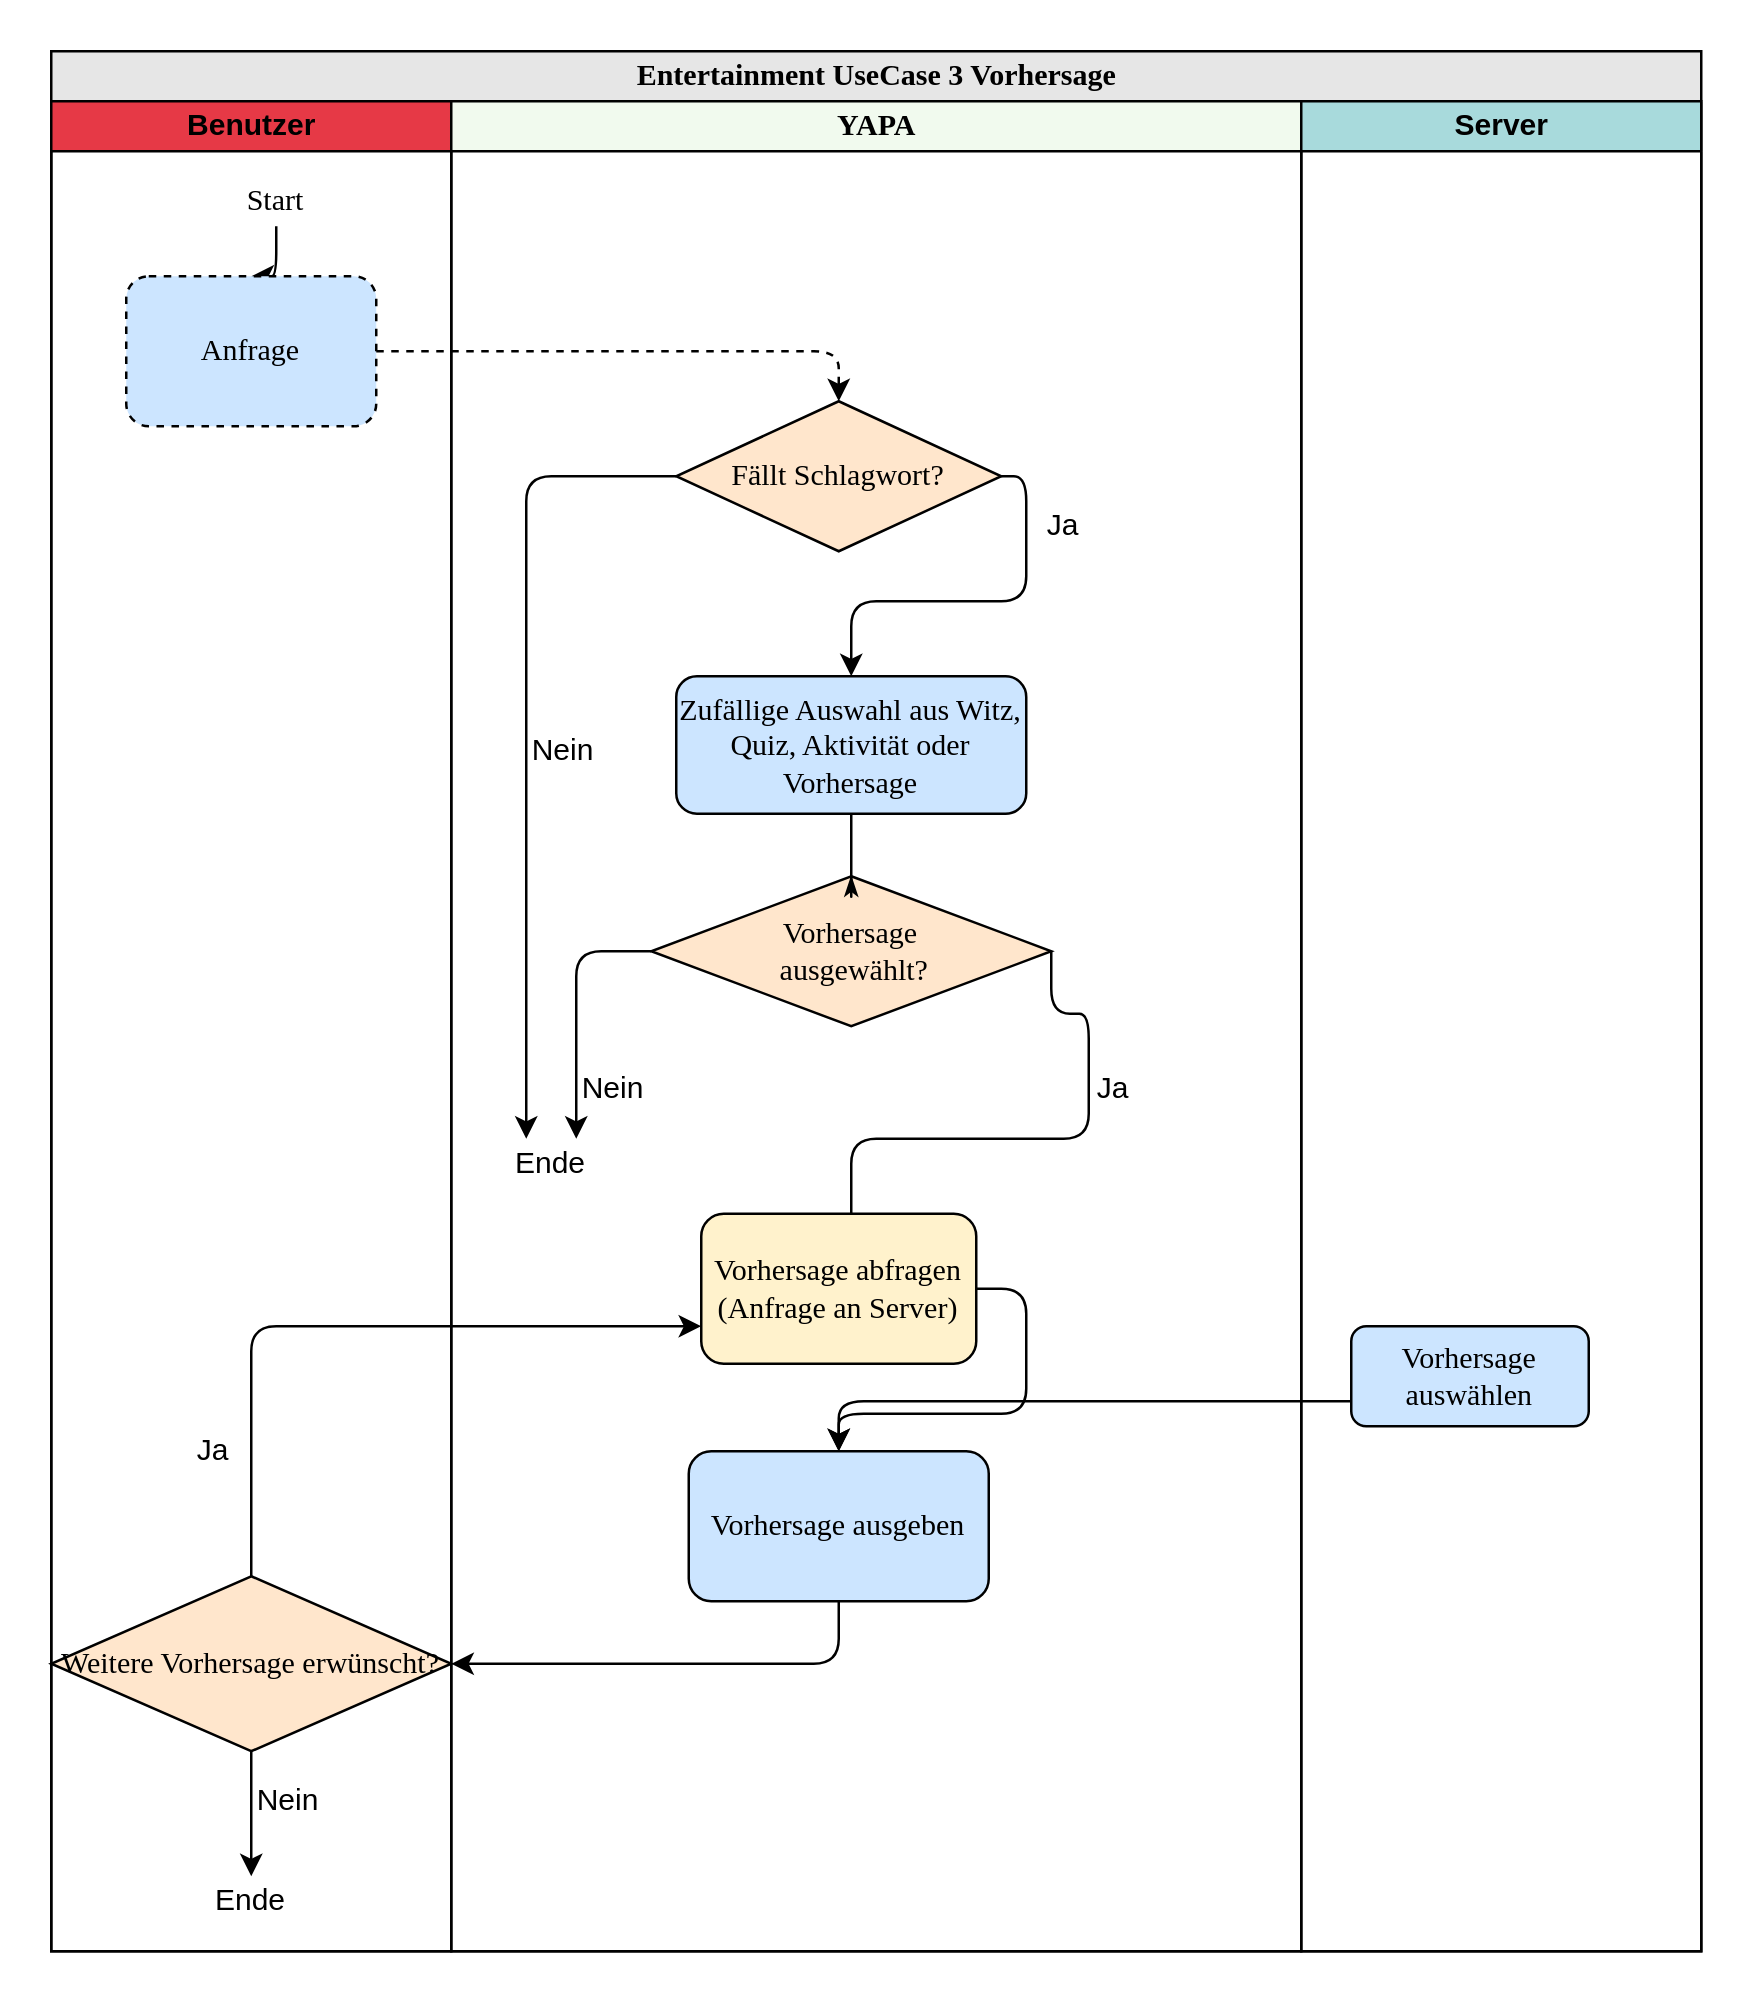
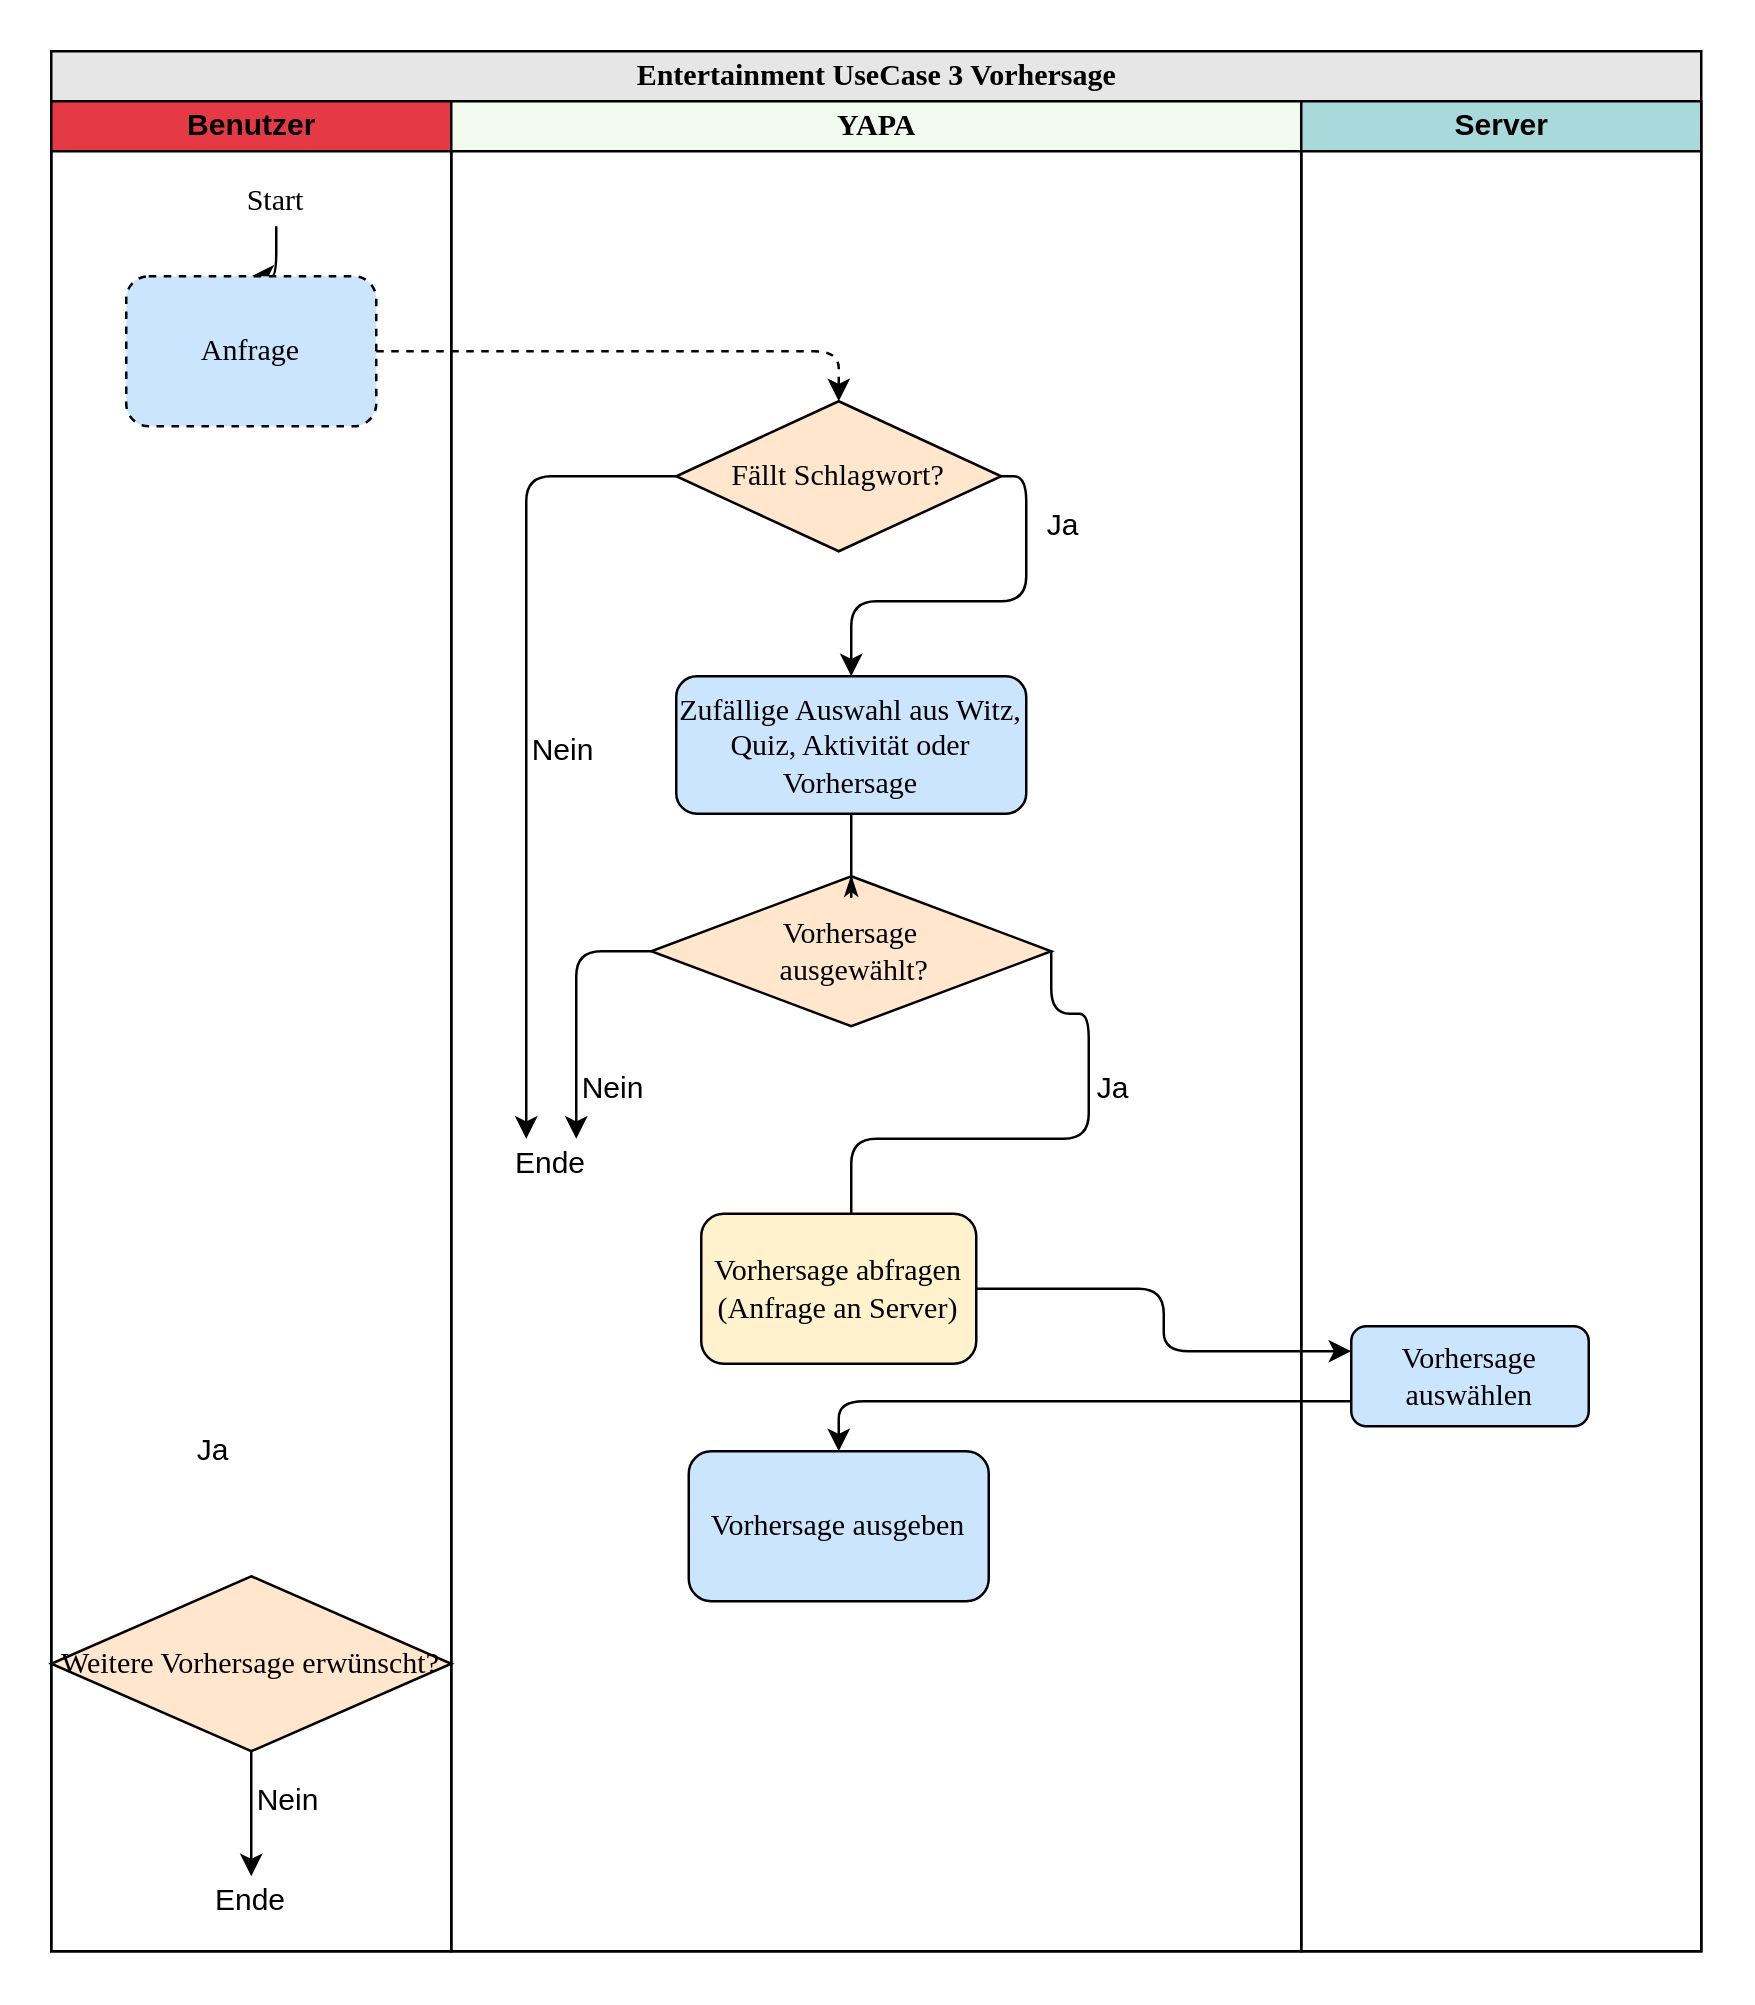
edge "Weitere Vorhersage erwünscht?" -> "Vorhersage abfragen (Anfrage an Server)": removed
edge "Vorhersage abfragen (Anfrage an Server)" -> "Vorhersage ausgeben": now "Vorhersage abfragen (Anfrage an Server)" -> "Vorhersage auswählen"
edge "Vorhersage ausgeben" -> "Weitere Vorhersage erwünscht?": removed
